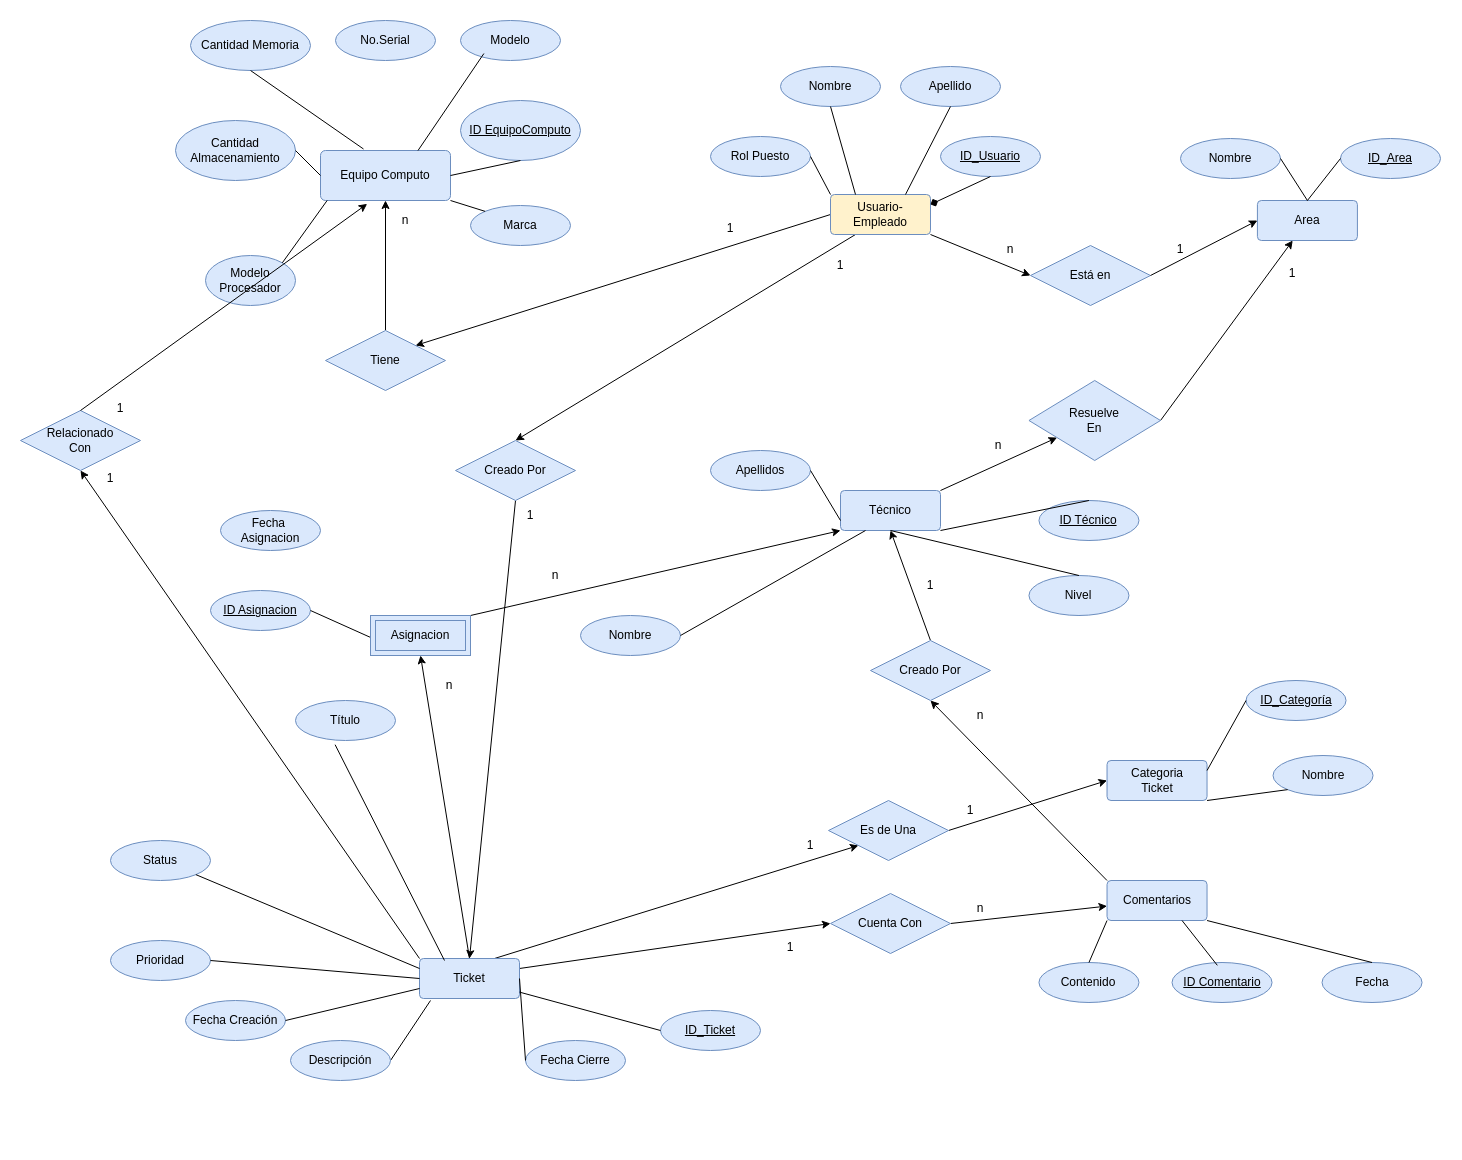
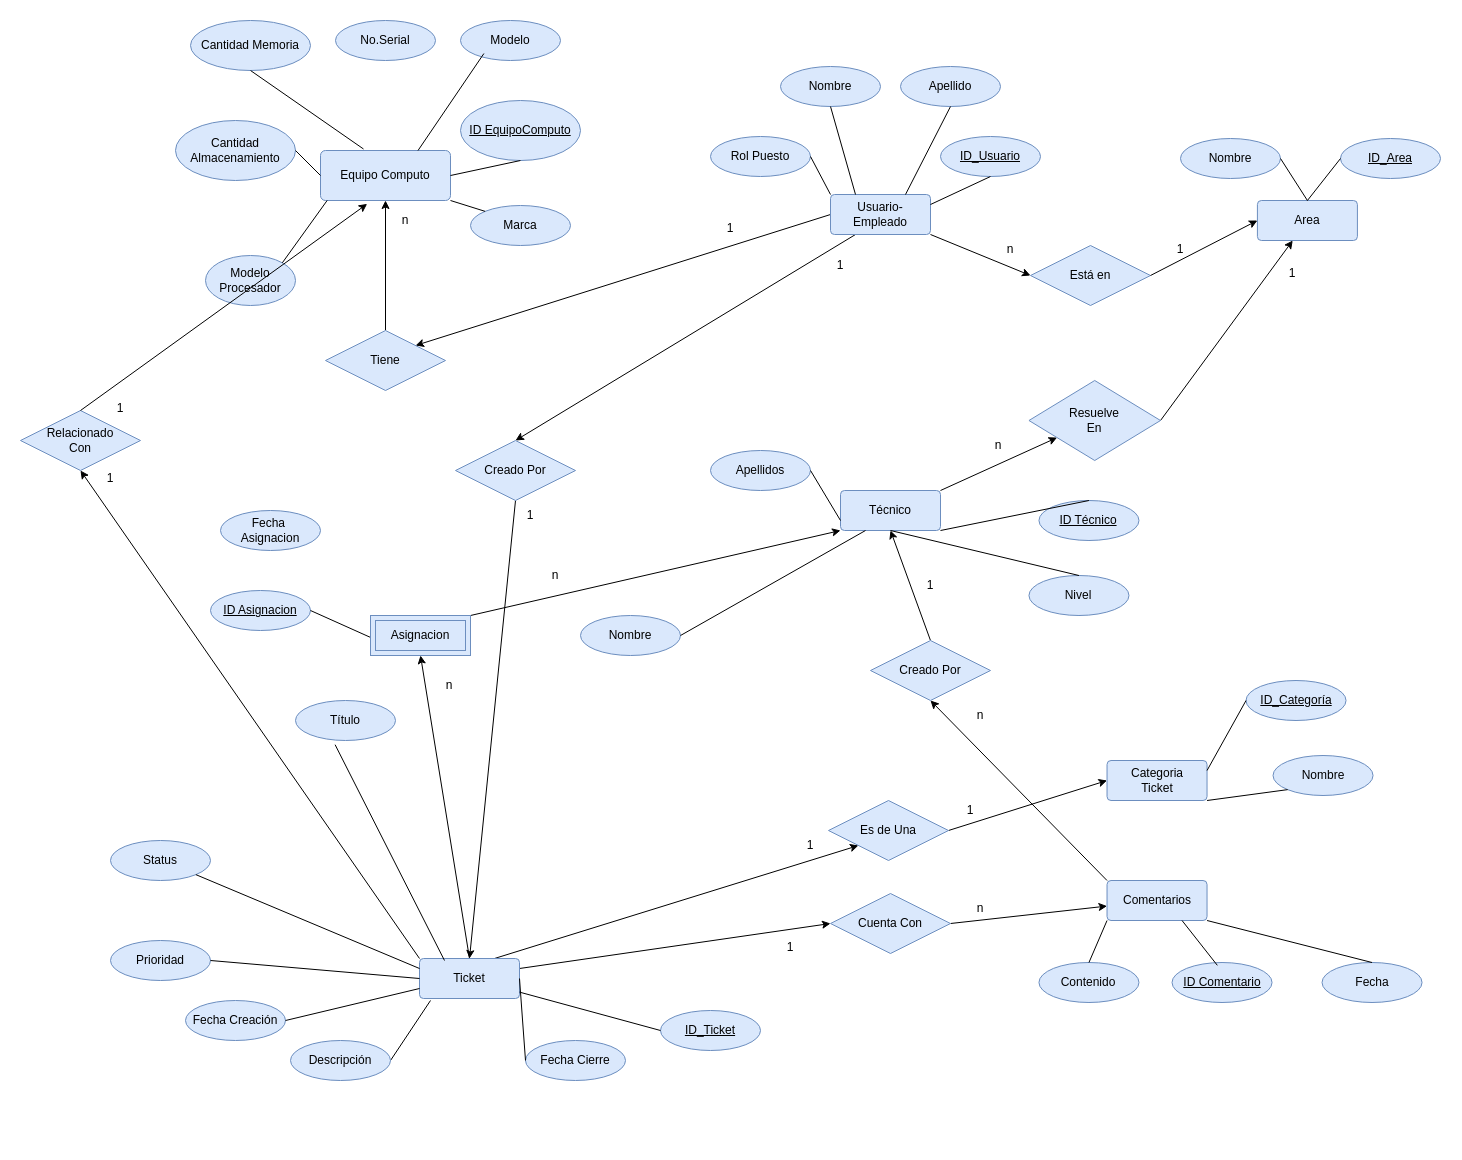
edge "ID_Usuario" -> "Usuario-Empleado": arrowhead diamond -> none
node "Usuario-Empleado": fillcolor #fff2cc -> #dae8fc
